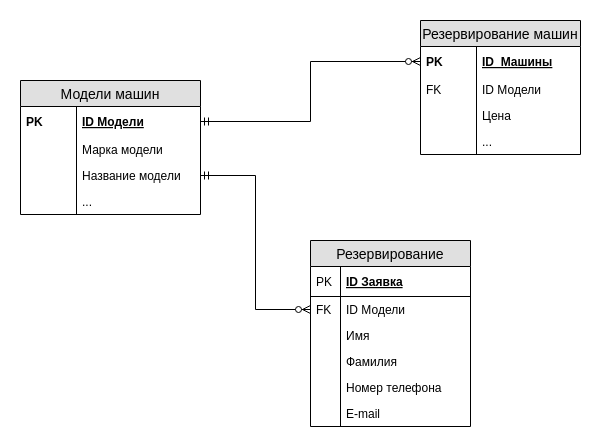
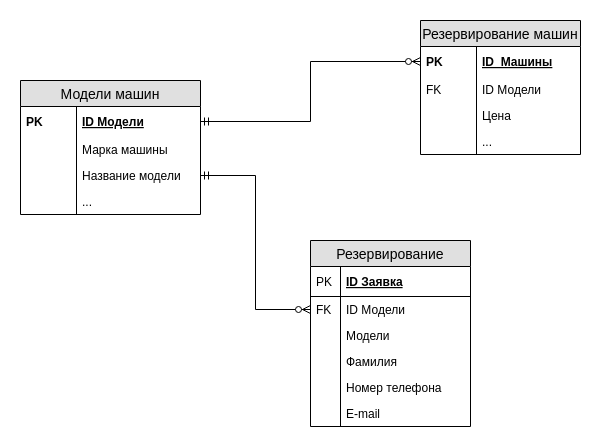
node "Марка модели": label "Марка модели" -> "Марка машины"
node "Имя": label "Имя" -> "Модели"
